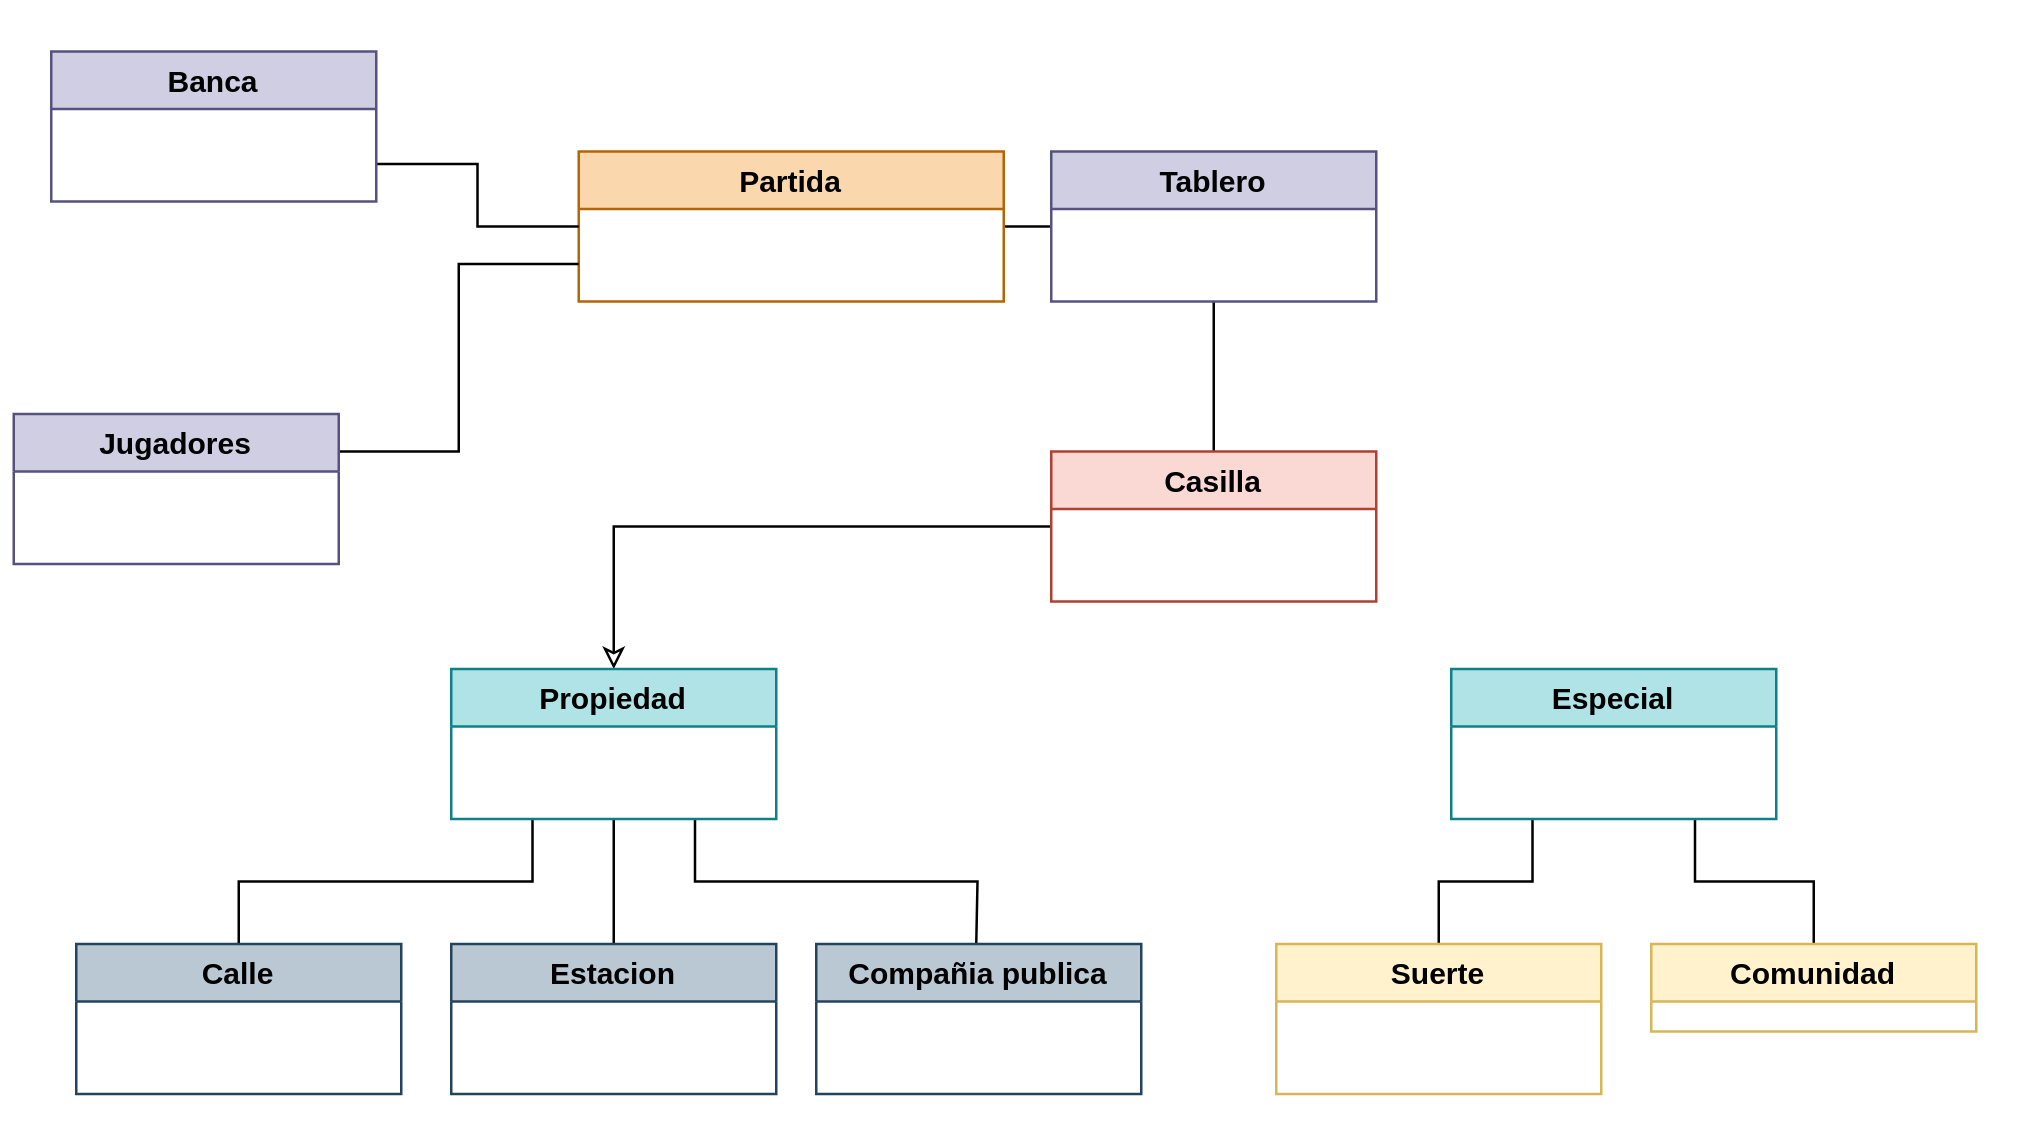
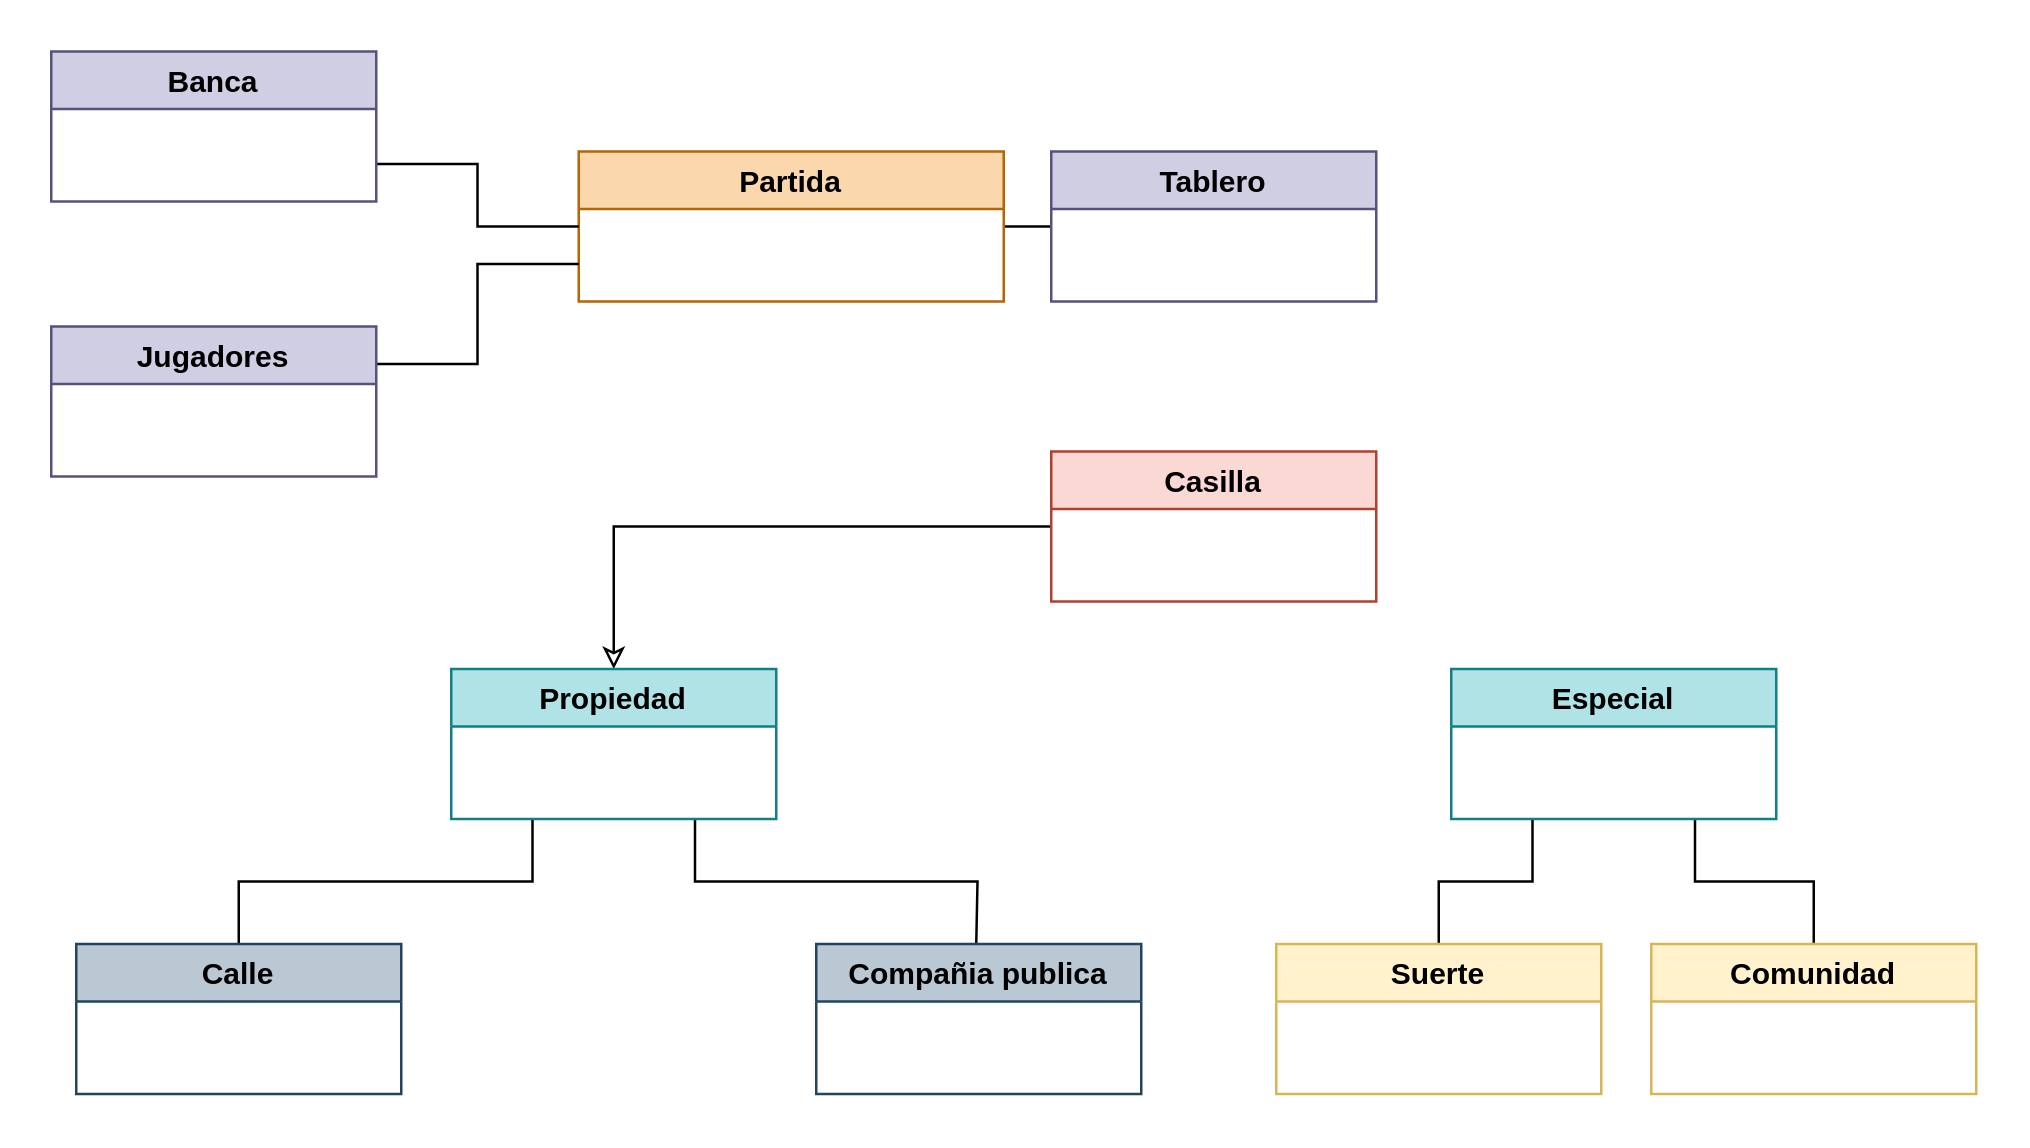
edge "Tablero" -- "Casilla": removed
node "Jugadores": moved (176, 489) -> (214, 401)
edge "Propiedad" -- "Estacion": removed
node "Comunidad": size 325x88 -> 325x150
node "Estacion": removed
